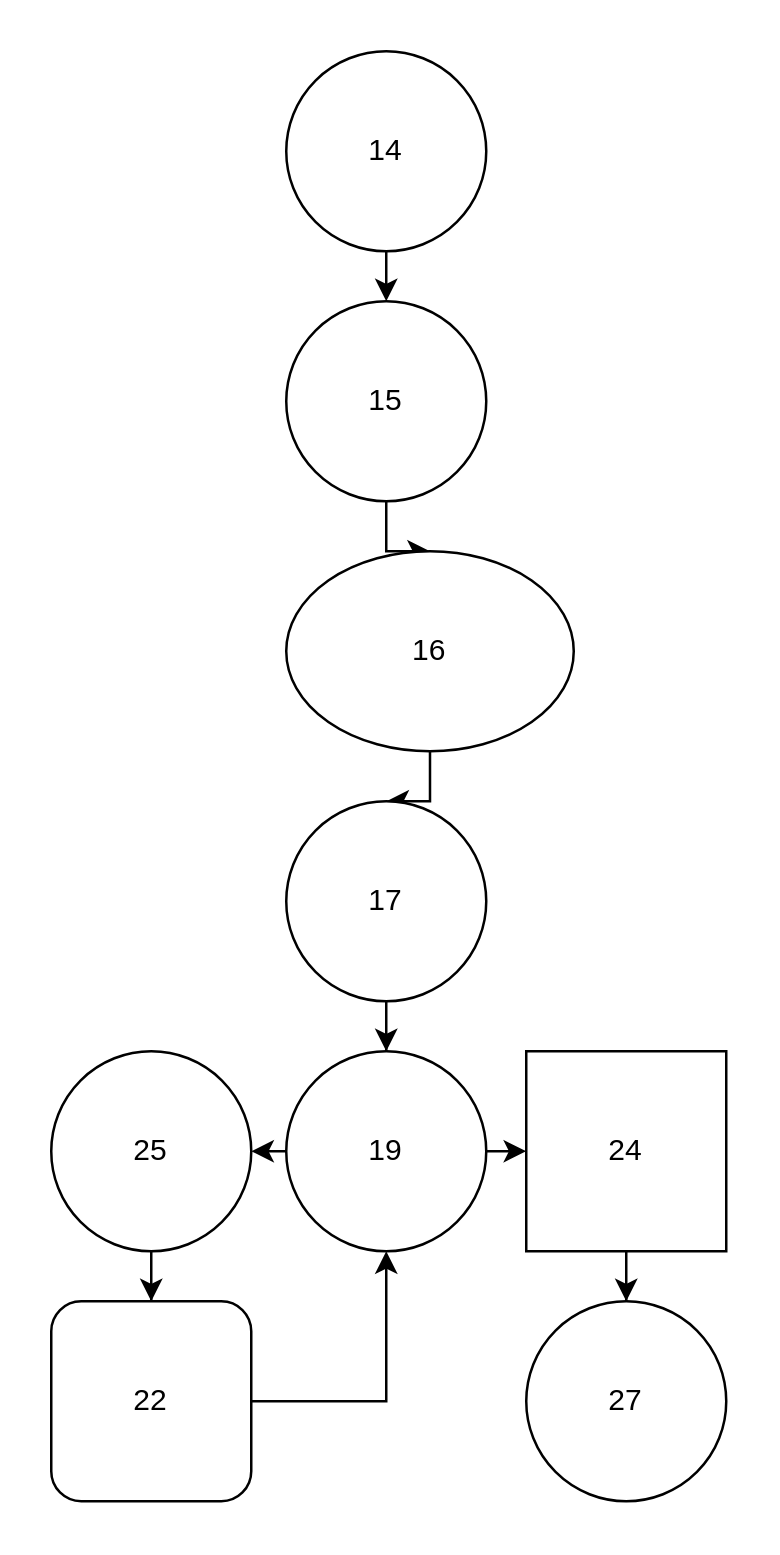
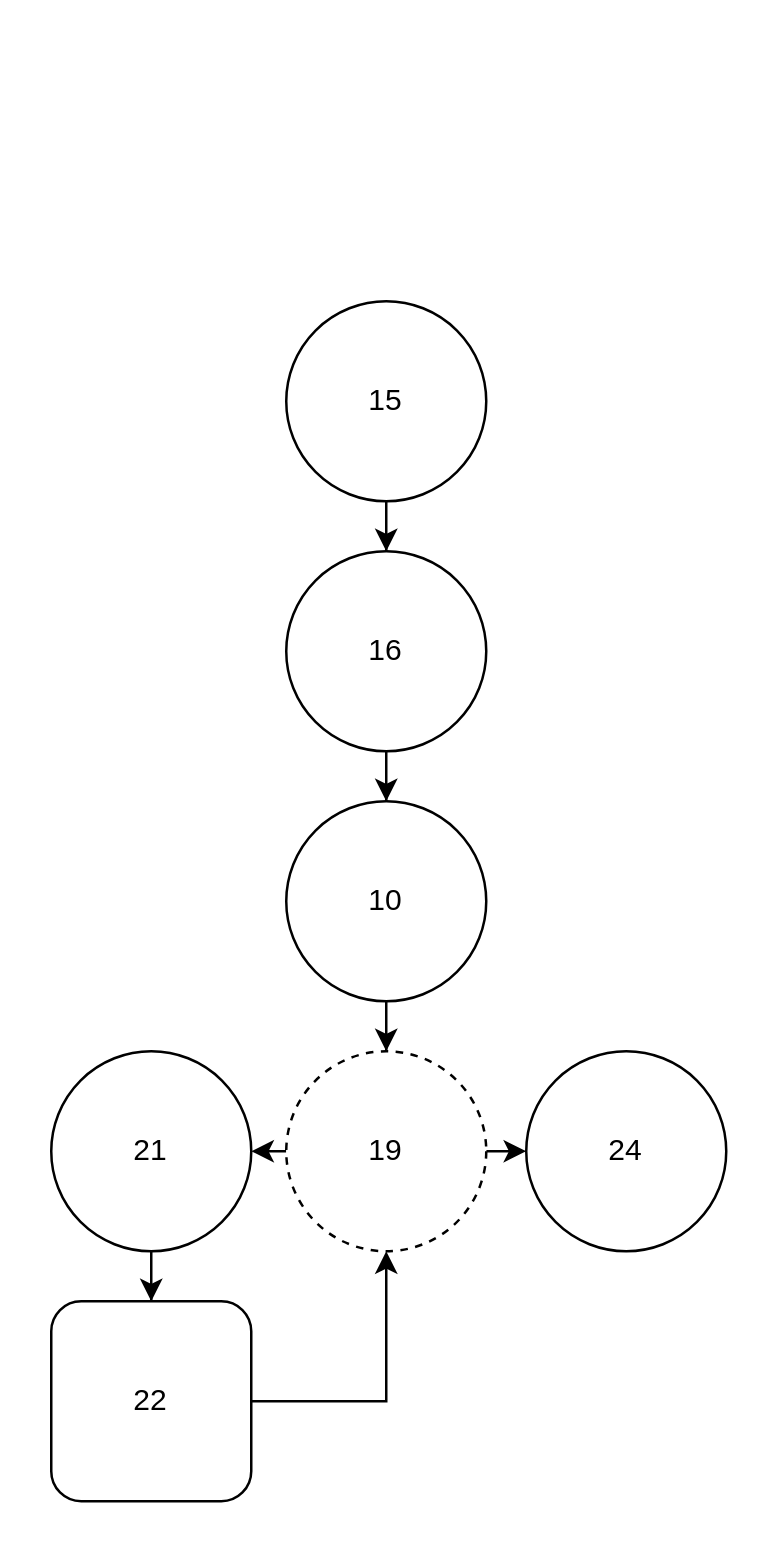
node "14": removed
edge "14" -> "15": removed
node "16": size 288x200 -> 200x200
node "17": label "17" -> "10"
node "25": label "25" -> "21"
node "19": style solid -> dashed
node "24": shape rectangle -> ellipse
edge "24" -> "27": removed
node "27": removed
